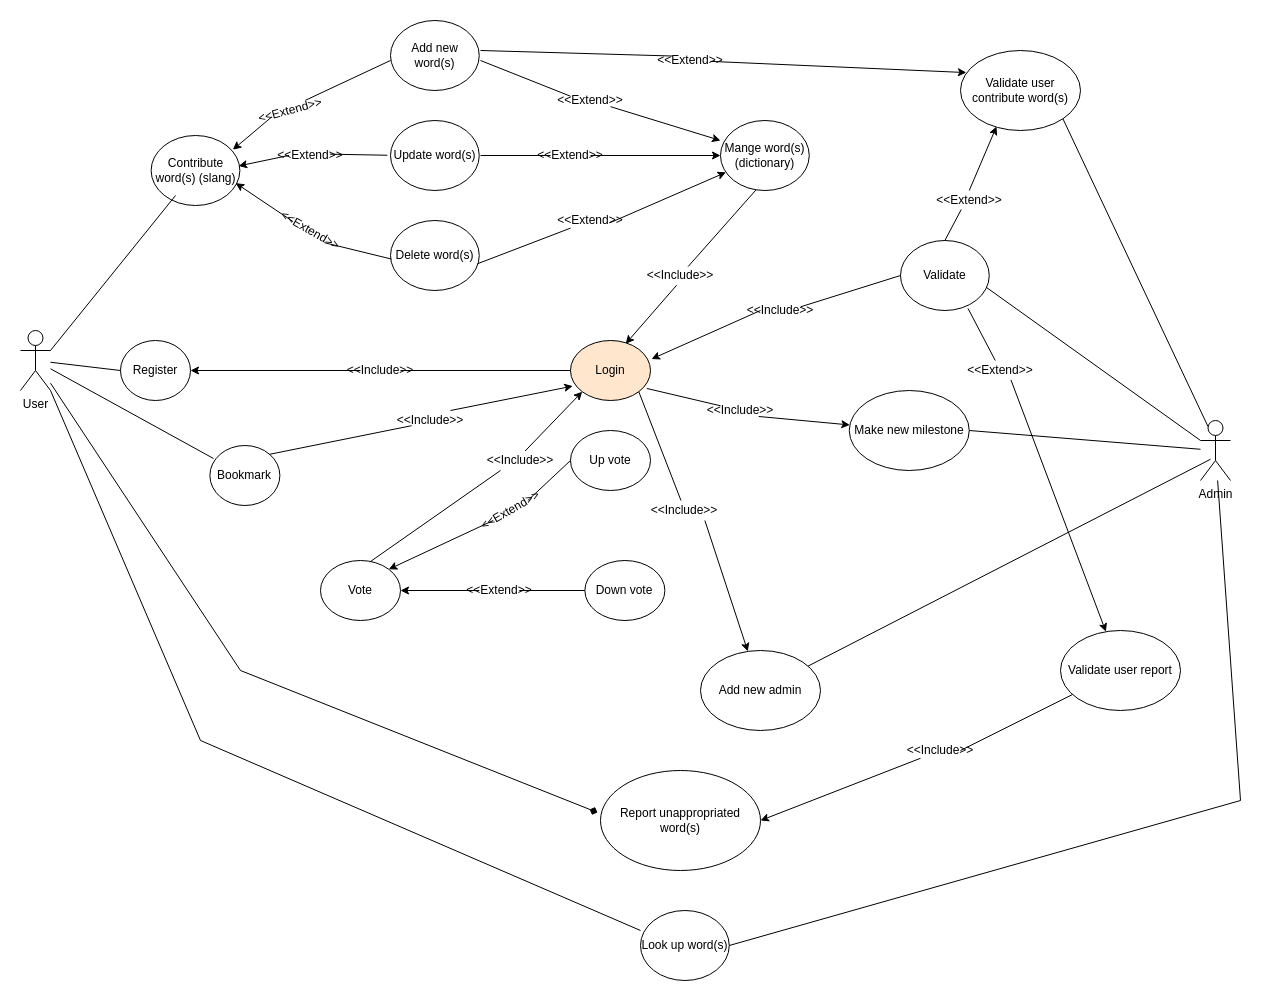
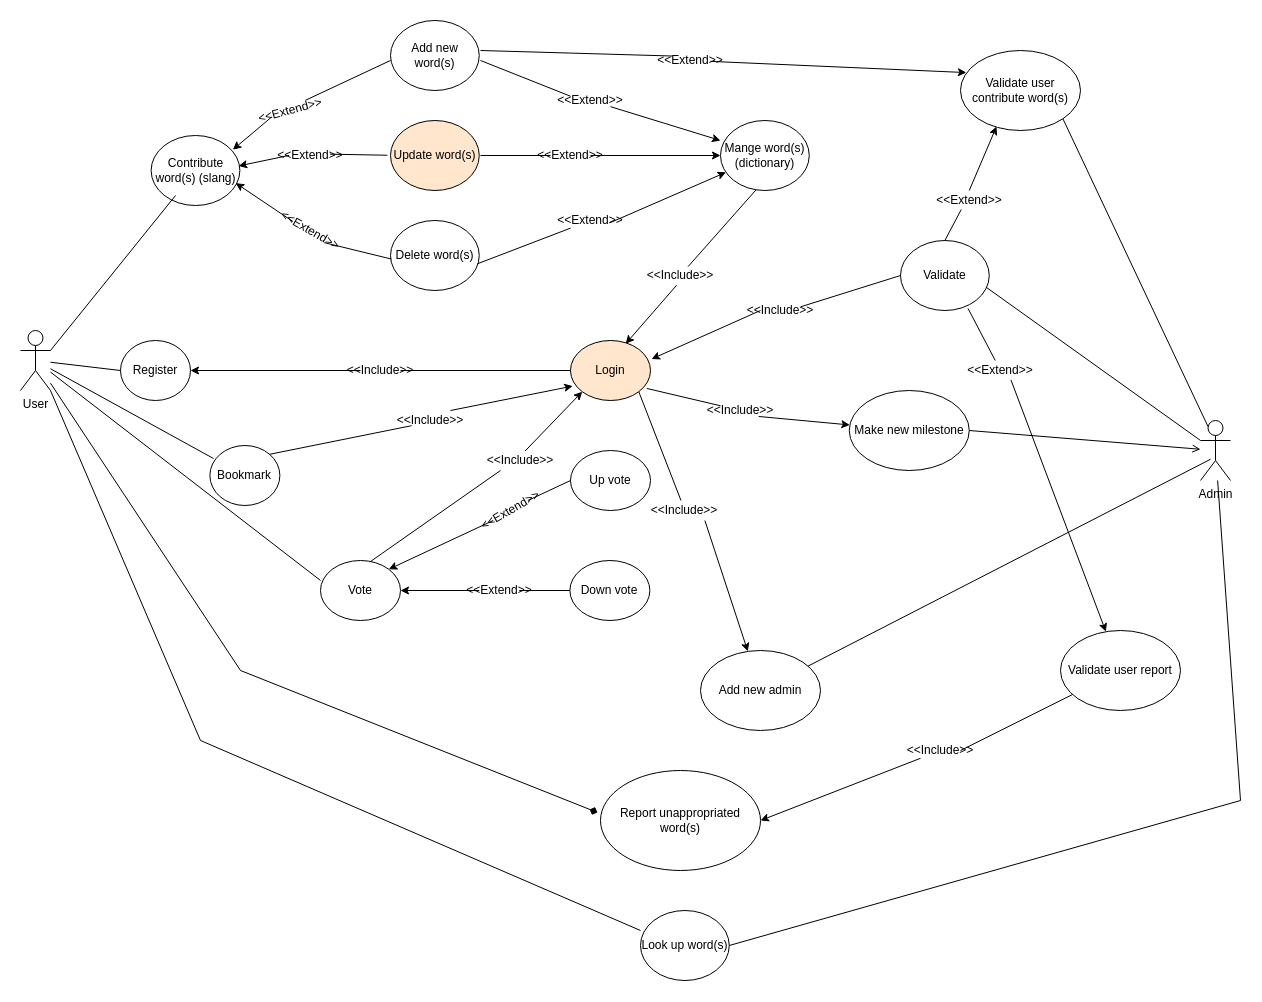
node "Update word(s)": fillcolor #ffffff -> #ffe6cc
edge "Make new milestone" -- "Admin": arrowhead none -> open
node "Up vote": moved (611, 461) -> (611, 481)
edge "User" -- "Vote": added
node "Down vote": moved (625, 591) -> (610, 591)
